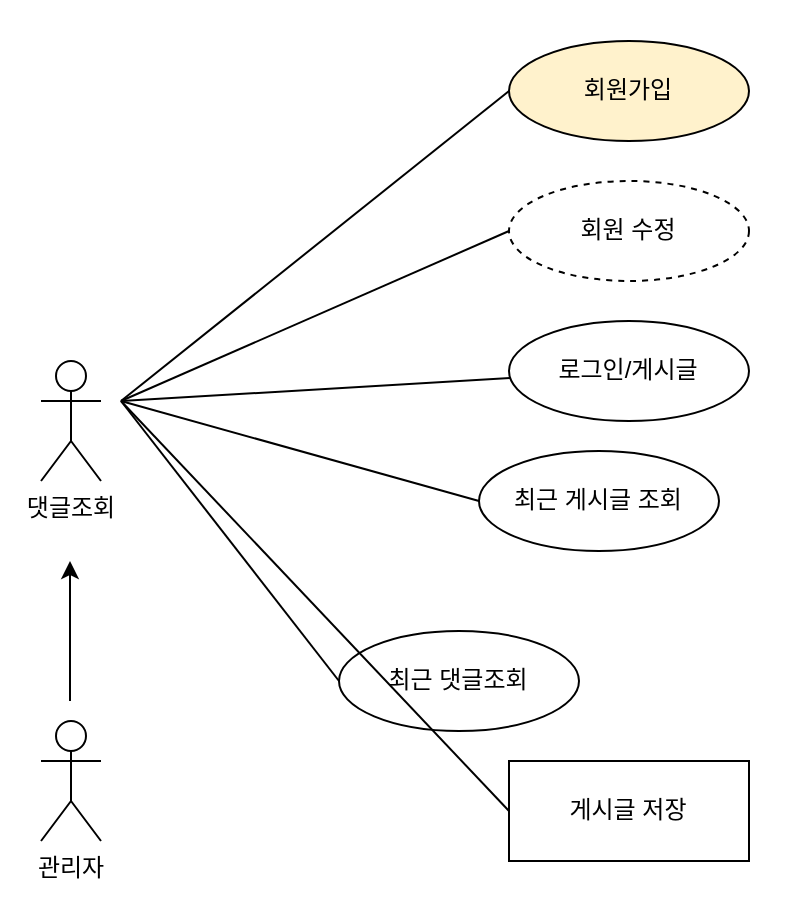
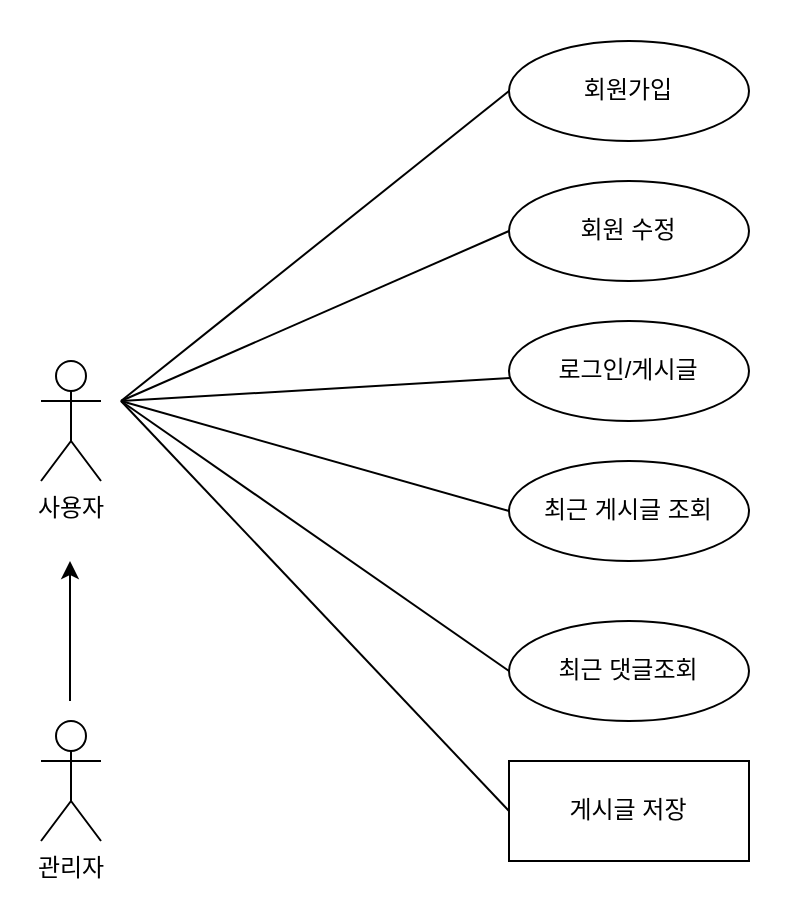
node "회원가입": fillcolor #fff2cc -> #ffffff
node "회원 수정": style dashed -> solid
node "최근 게시글 조회": moved (599, 501) -> (629, 511)
node "댓글조회": label "댓글조회" -> "사용자"
node "최근 댓글조회": moved (459, 681) -> (629, 671)
